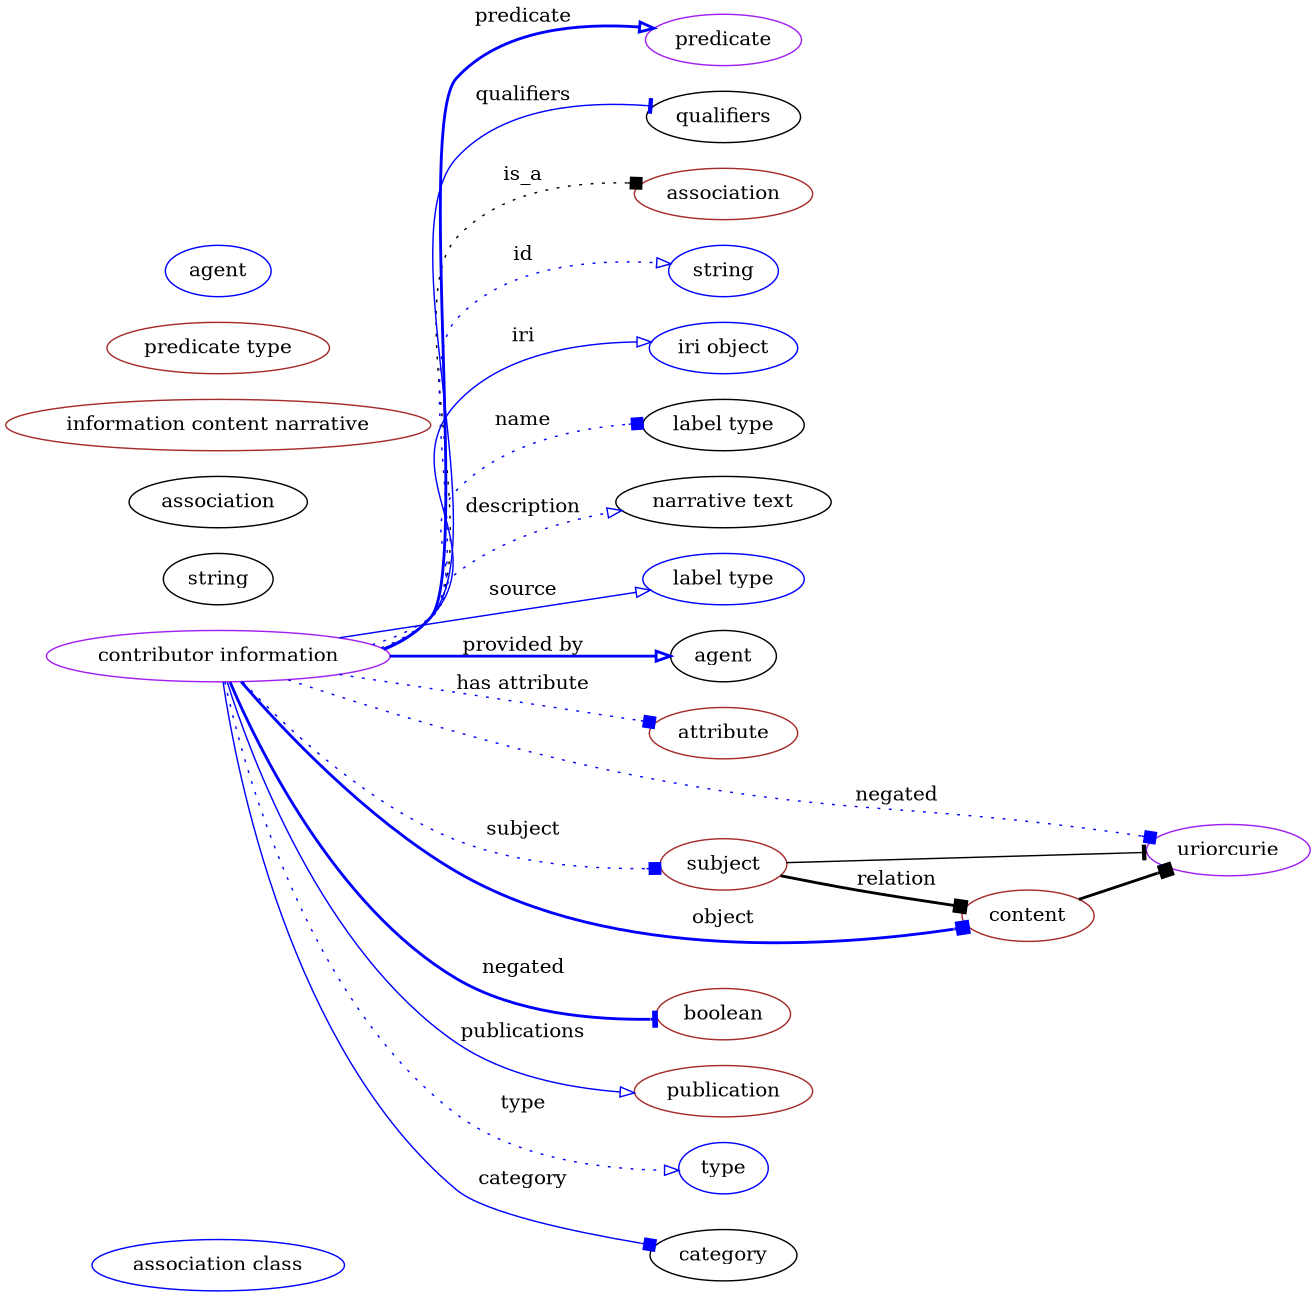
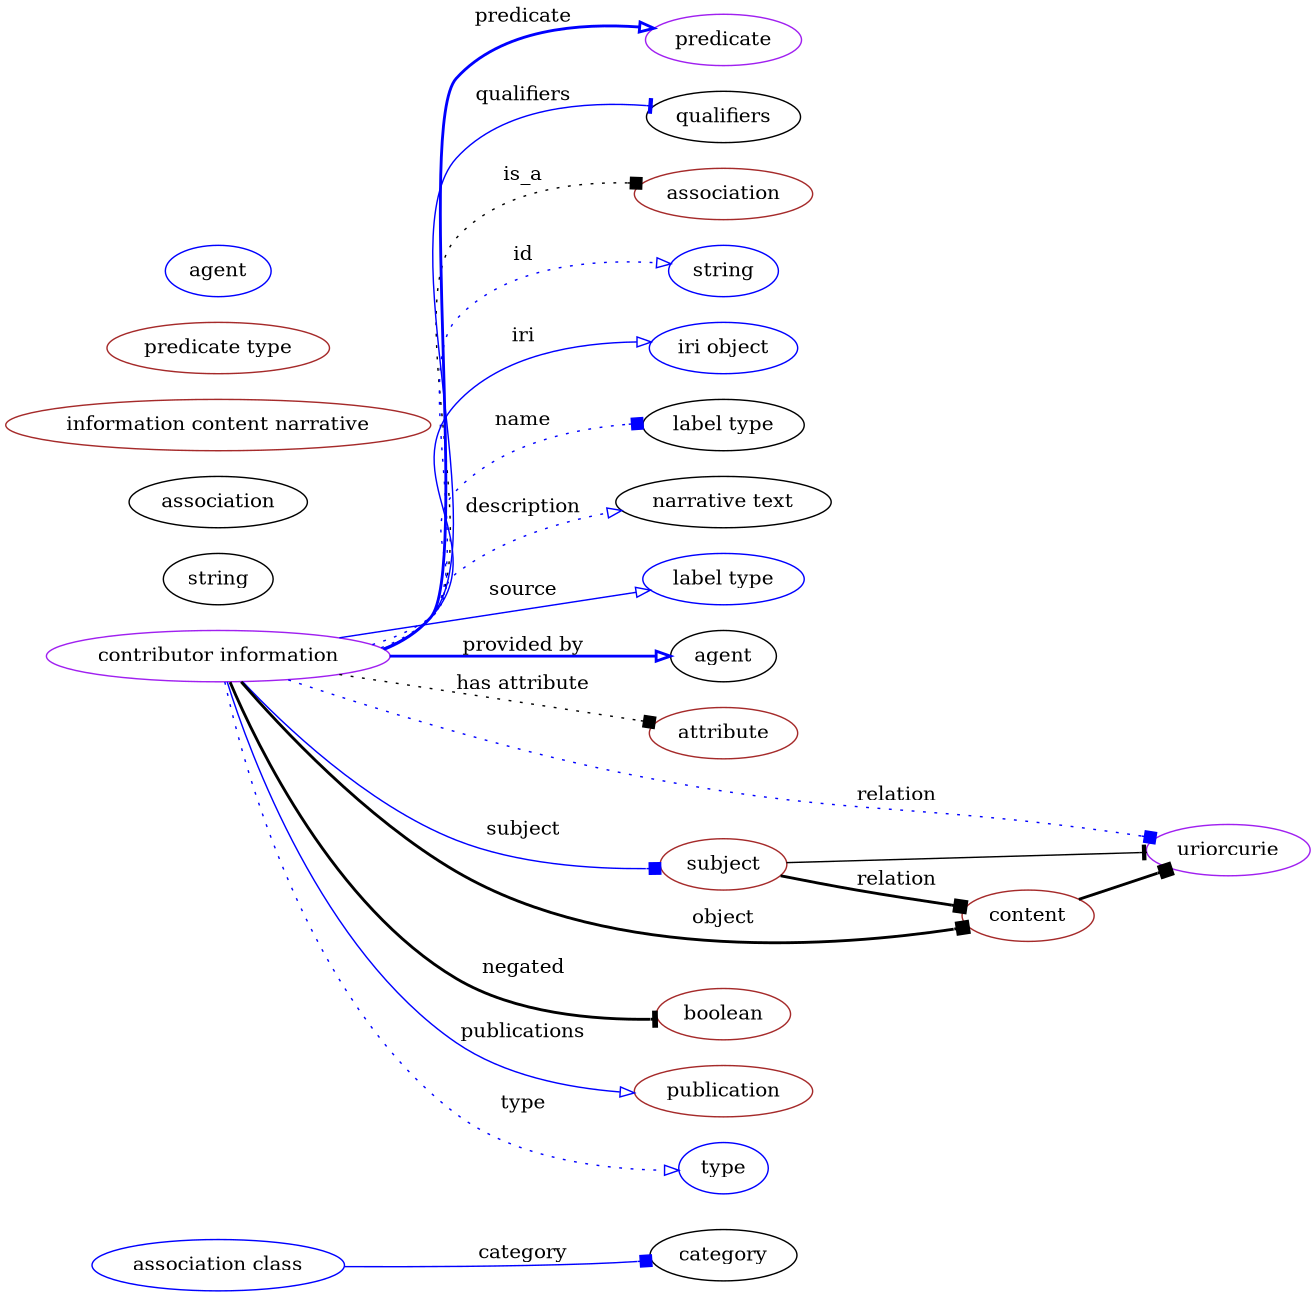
edge "contributor information" -> "attribute": color blue -> black
edge "contributor information" -> "uriorcurie": label "negated" -> "relation"
edge "contributor information" -> "subject": style dotted -> solid
edge "contributor information" -> "content": color blue -> black
edge "contributor information" -> "boolean": color blue -> black
edge "contributor information" -> "category": now "association class" -> "category"
